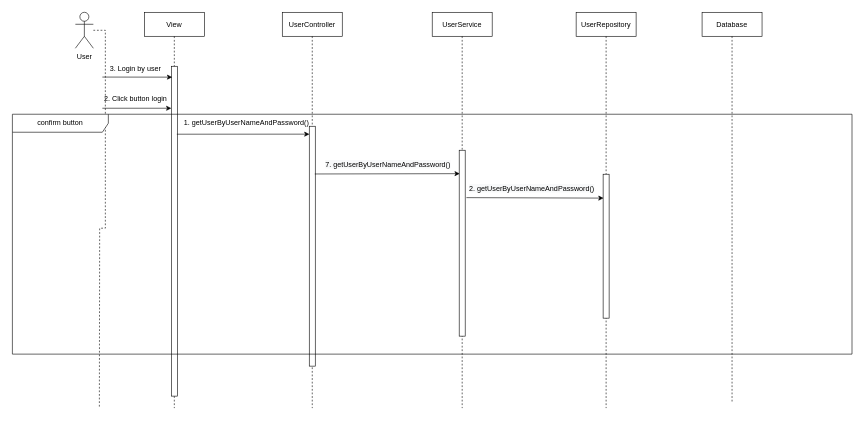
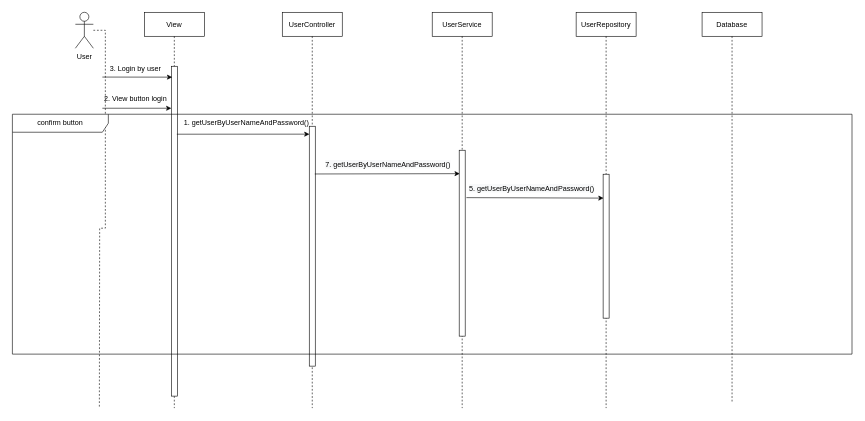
node "2. Click button login": label "2. Click button login" -> "2. View button login"
node "2. getUserByUserNameAndPassword()": label "2. getUserByUserNameAndPassword()" -> "5. getUserByUserNameAndPassword()"
